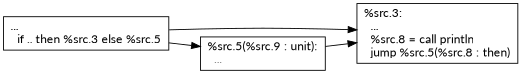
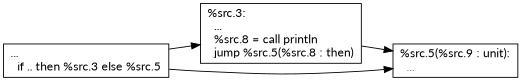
edge "%src.5(%src.9 : unit): ..." -> "%src.3: ... %src.8 = call println jump %src.5(%src.8 : then)": reversed
